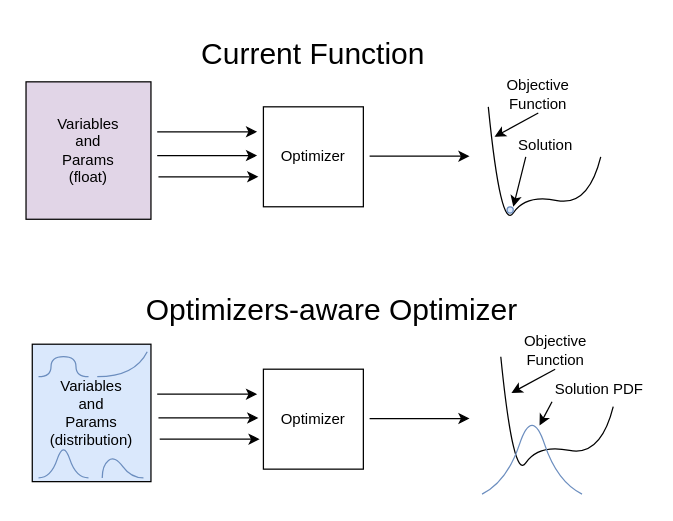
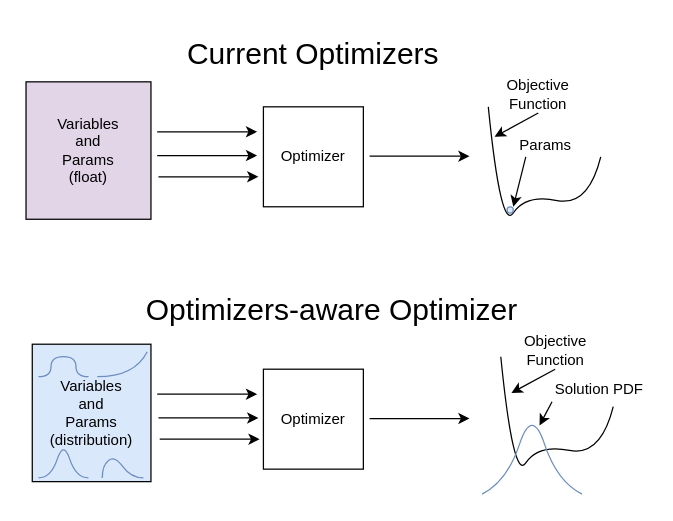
node "Current Function": label "Current Function" -> "Current Optimizers"
node "Solution": label "Solution" -> "Params"
